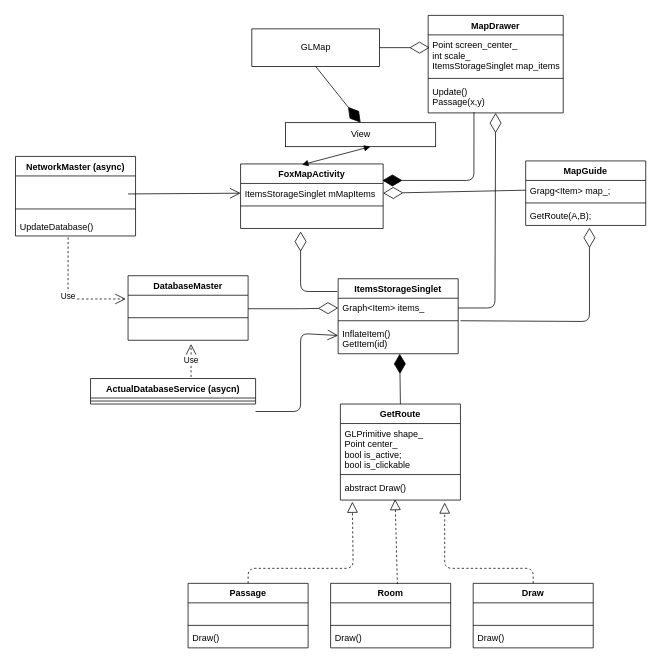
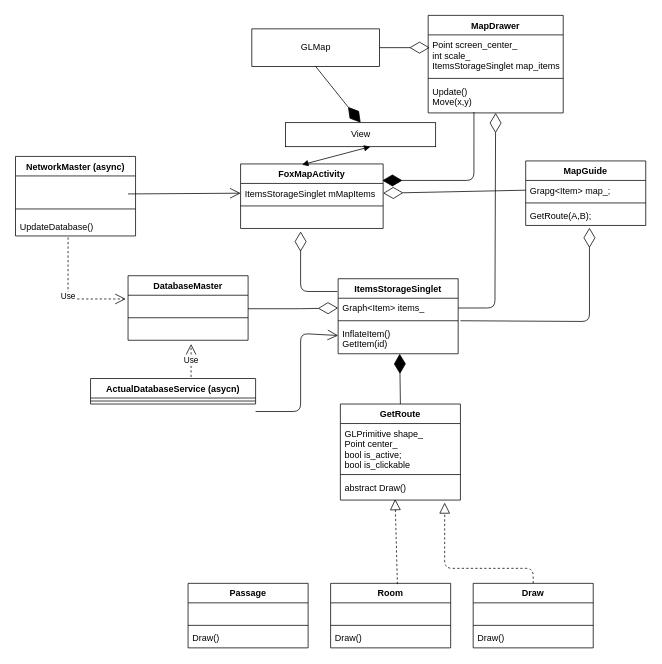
node "Update() Passage(x,y)": label "Update() Passage(x,y)" -> "Update() Move(x,y)"
edge "Passage" -> "abstract Draw()": removed
